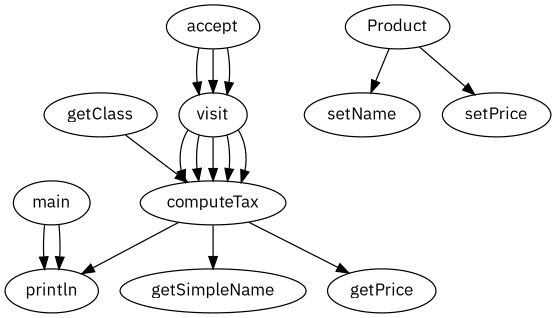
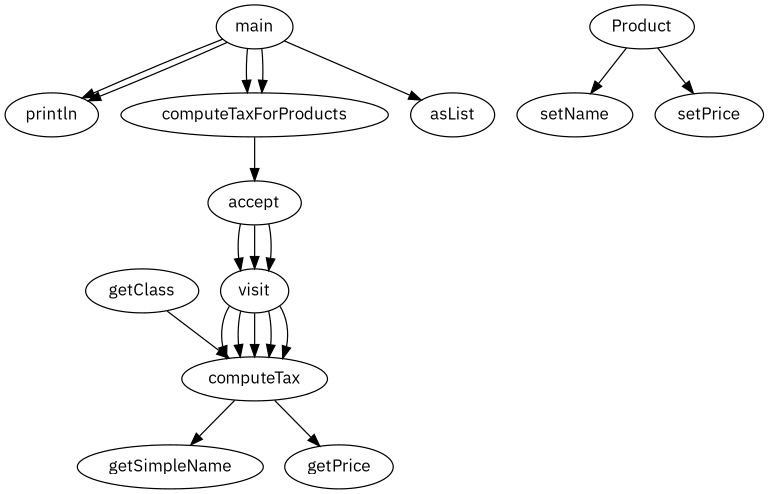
node "computeTaxForProducts": added
node "asList": added
edge "computeTax" -> "println": removed
